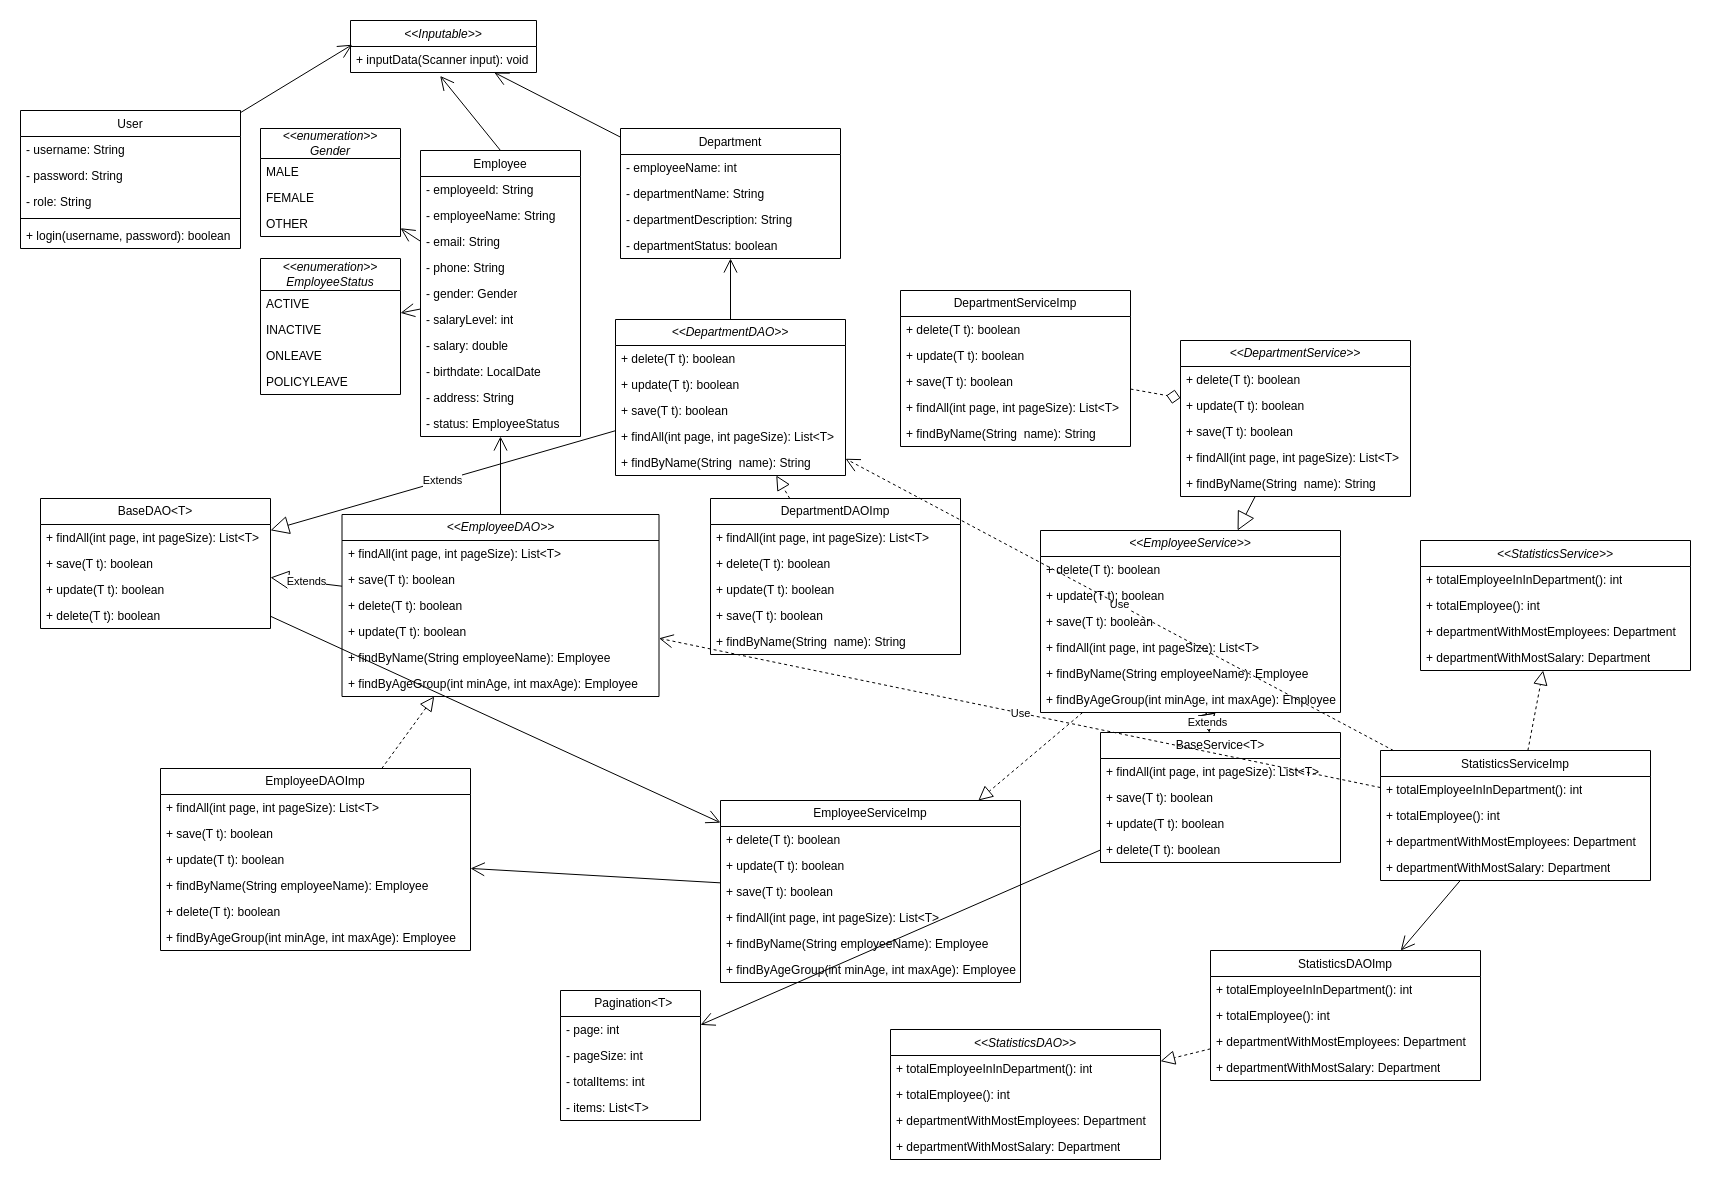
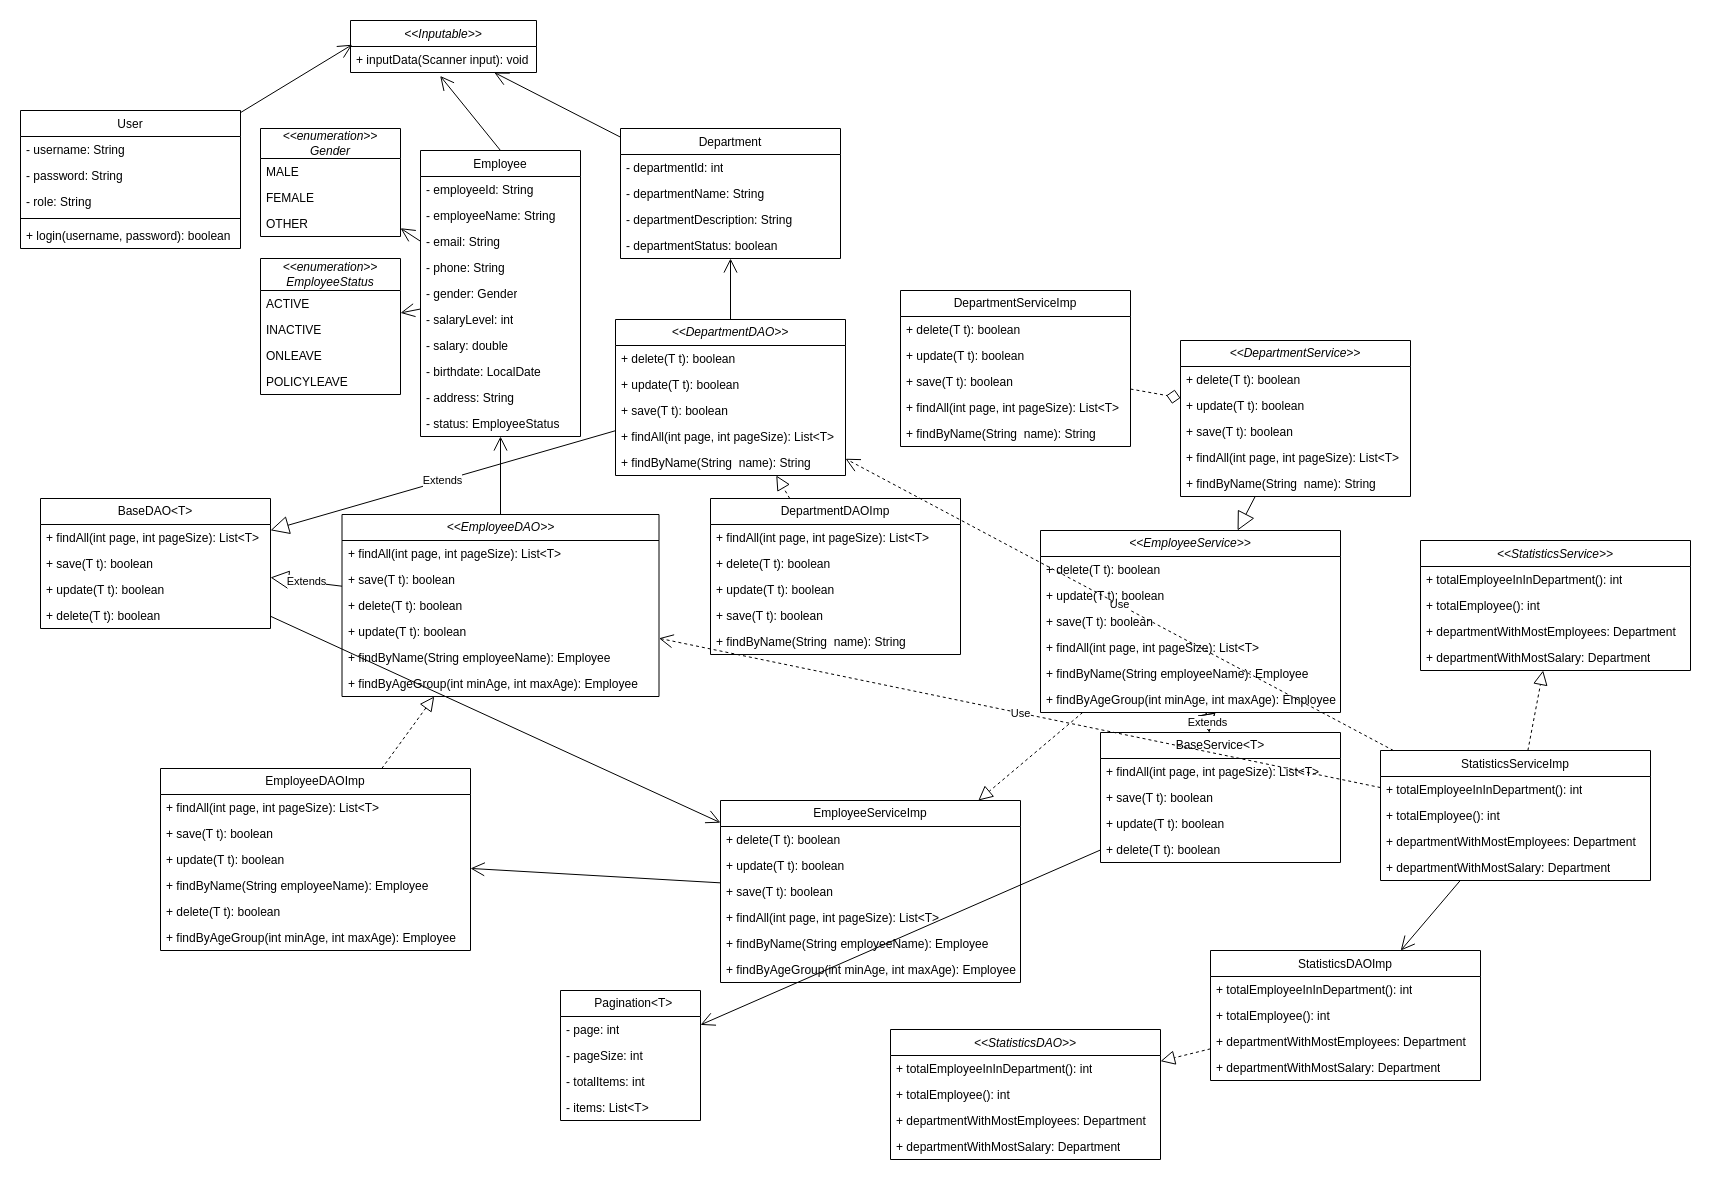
node "- employeeName: int": label "- employeeName: int" -> "- departmentId: int"
